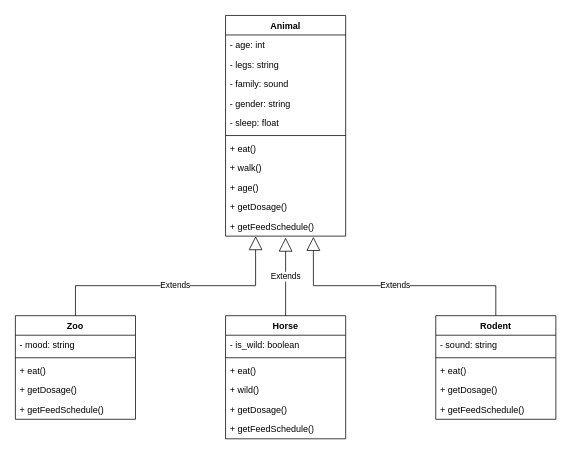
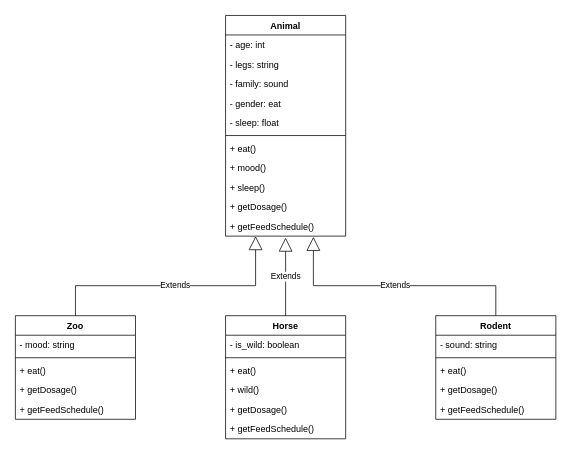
node "- gender: string": label "- gender: string" -> "- gender: eat"
node "+ walk()": label "+ walk()" -> "+ mood()"
node "+ age()": label "+ age()" -> "+ sleep()"
